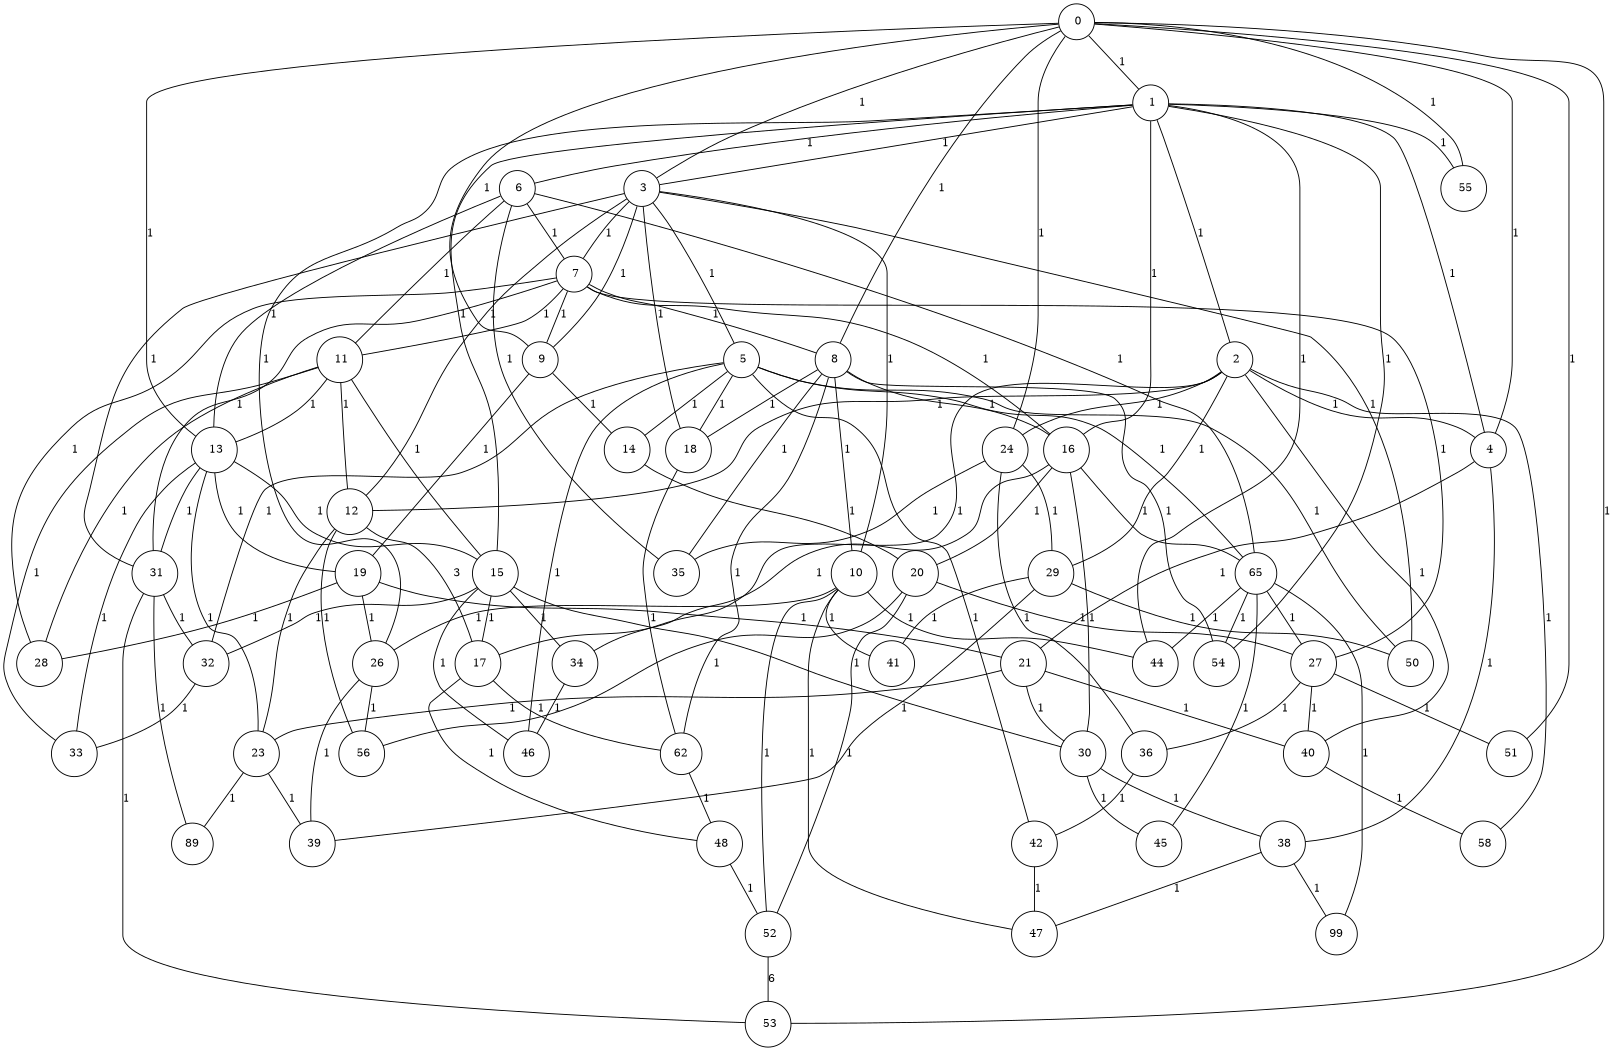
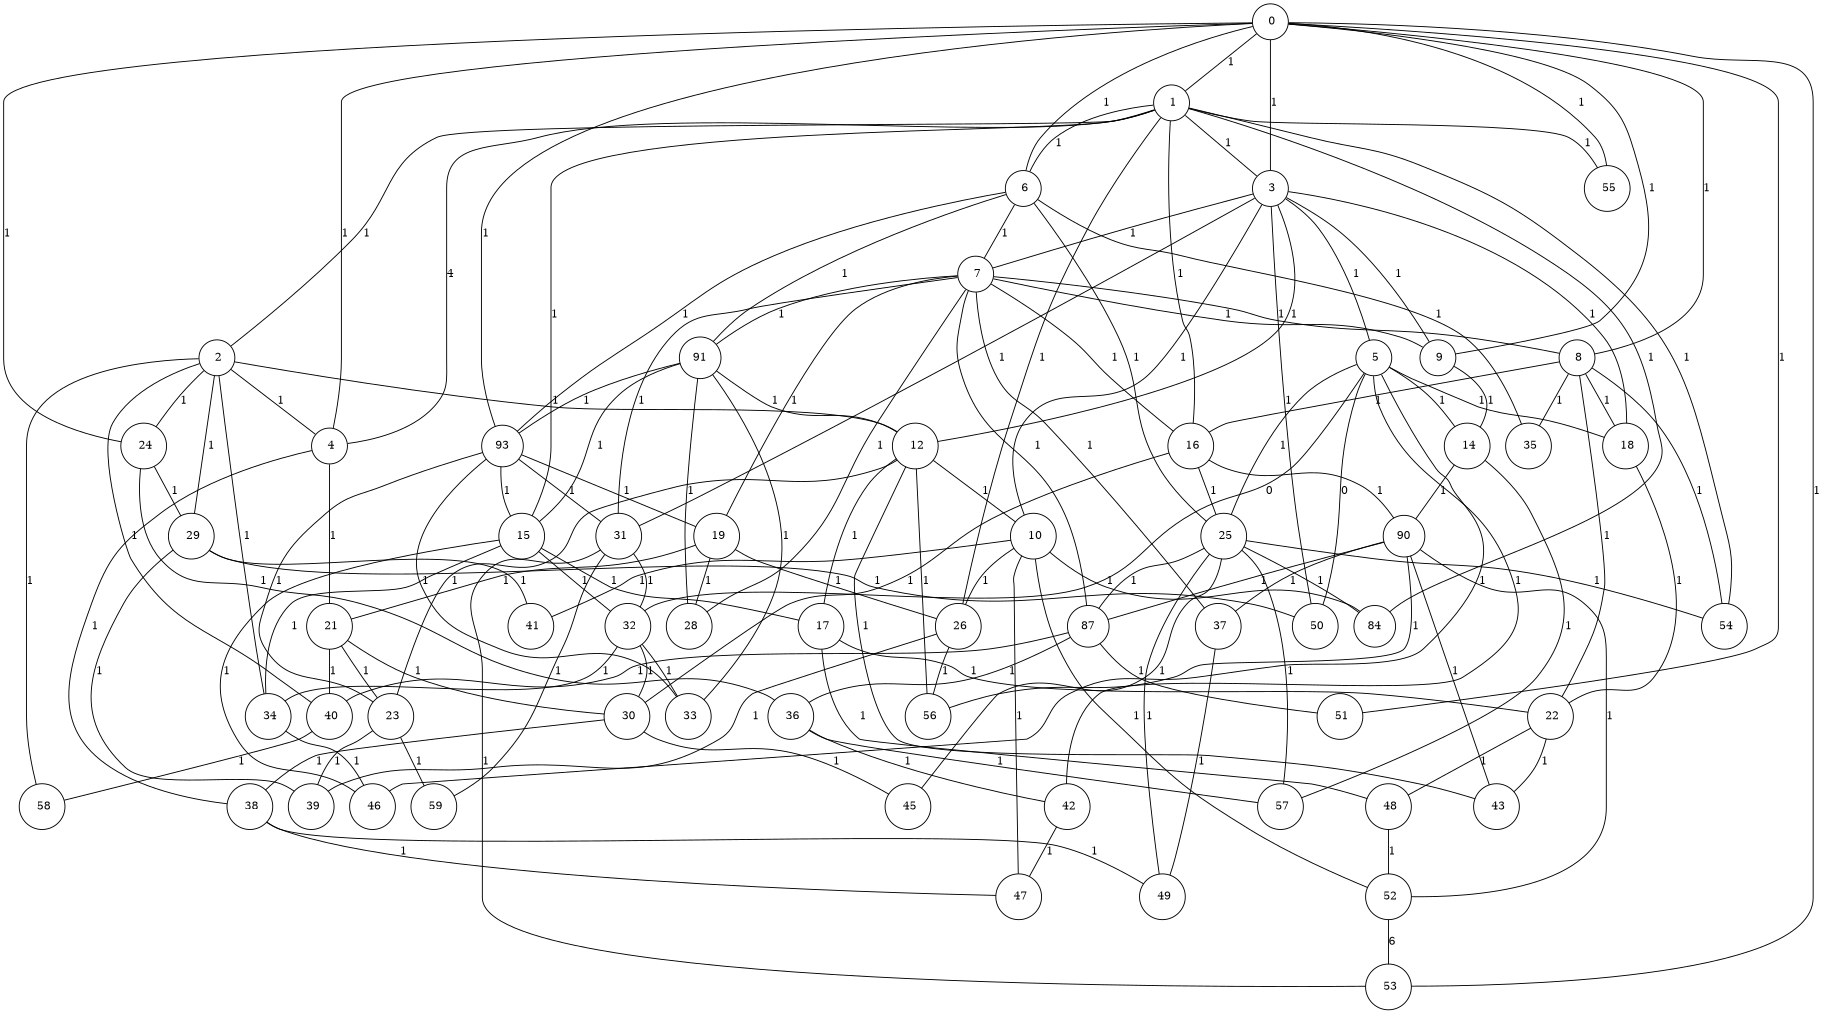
edge "0" -- "6": added, label "1"
edge "1" -- "4": label "1" -> "4"
node "11": label "11" -> "91"
node "13": label "13" -> "93"
edge "8" -- "10": now "12" -- "10"
edge "9" -- "19": now "7" -- "19"
edge "5" -- "32": label "1" -> "0"
edge "5" -- "50": label "1" -> "0"
edge "24" -- "35": removed, label "1"
edge "16" -- "17": removed, label "1"
edge "12" -- "17": label "3" -> "1"
node "20": label "20" -> "90"
node "65": label "65" -> "25"
node "37": added
edge "15" -- "30": now "32" -- "30"
node "44": label "44" -> "84"
node "27": label "27" -> "87"
edge "32" -- "34": added, label "1"
node "62": label "62" -> "22"
node "57": added
node "43": added
node "89": label "89" -> "59"
node "99": label "99" -> "49"
